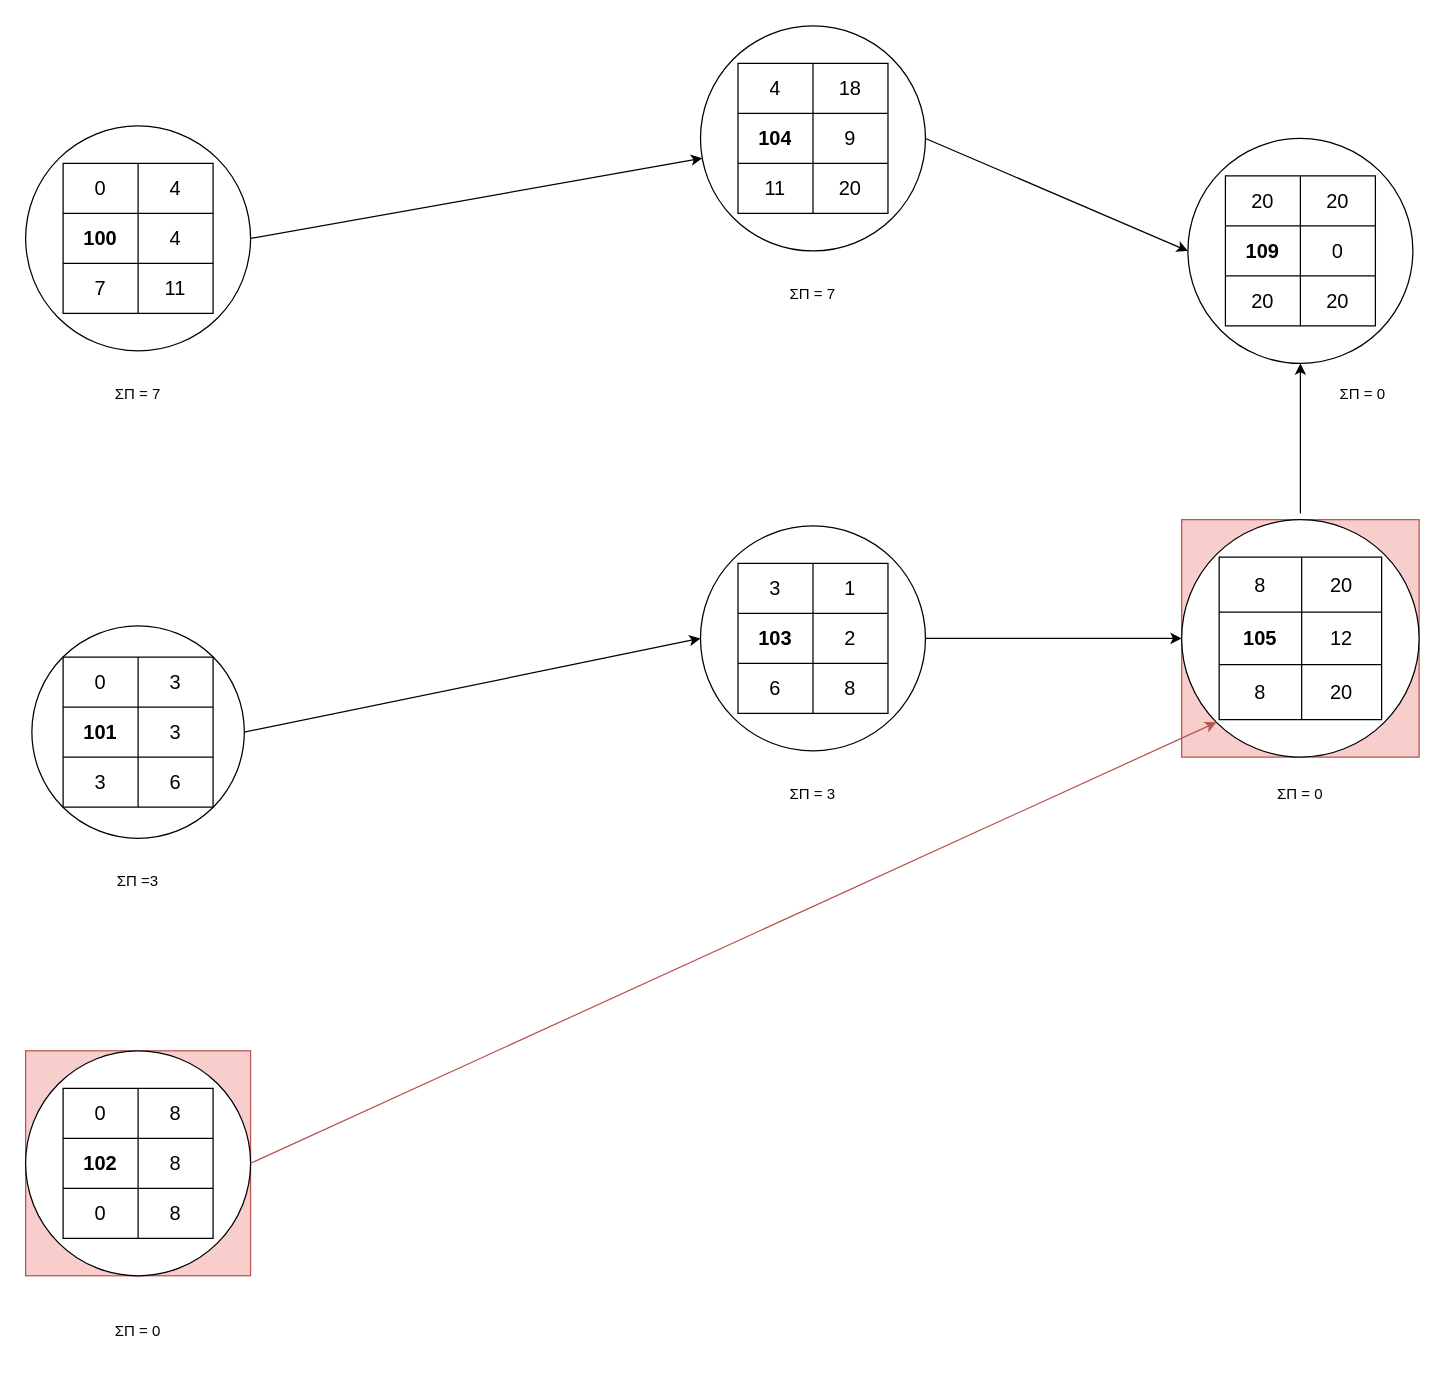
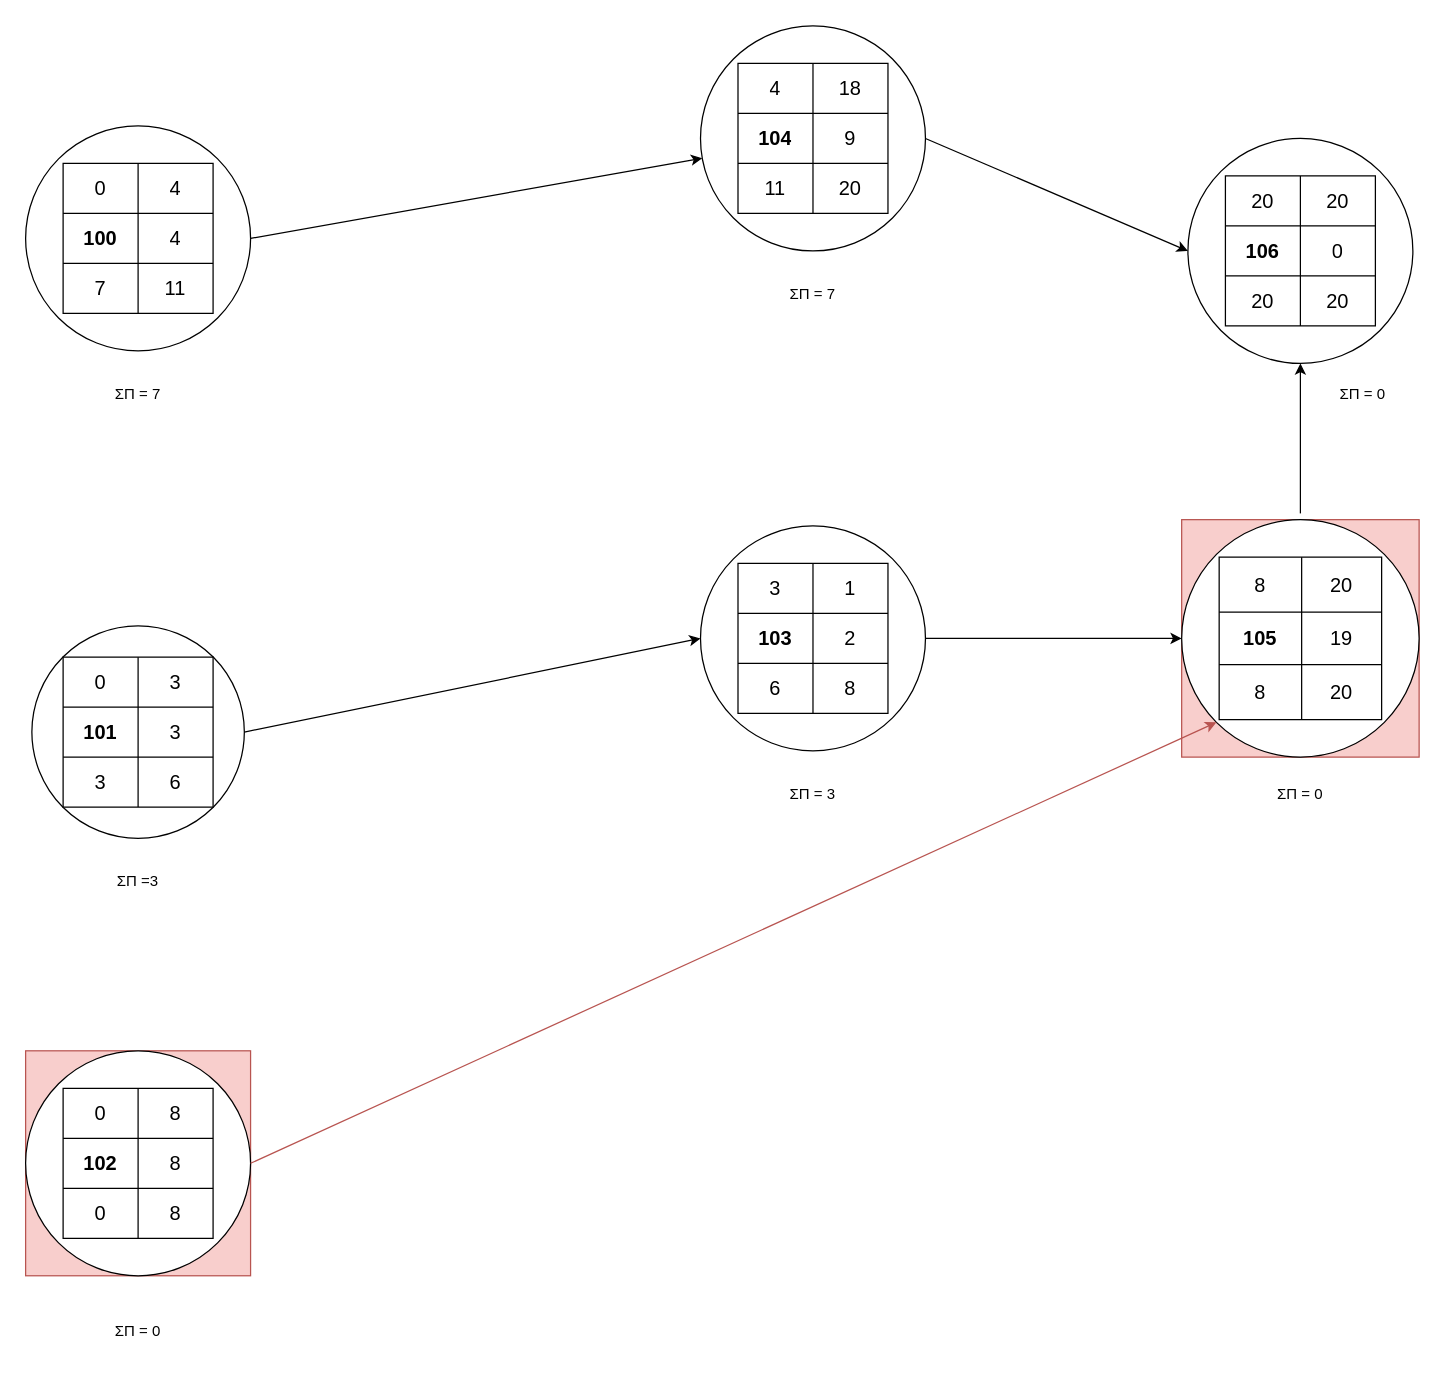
node "109": label "109" -> "106"
node "12": label "12" -> "19"
